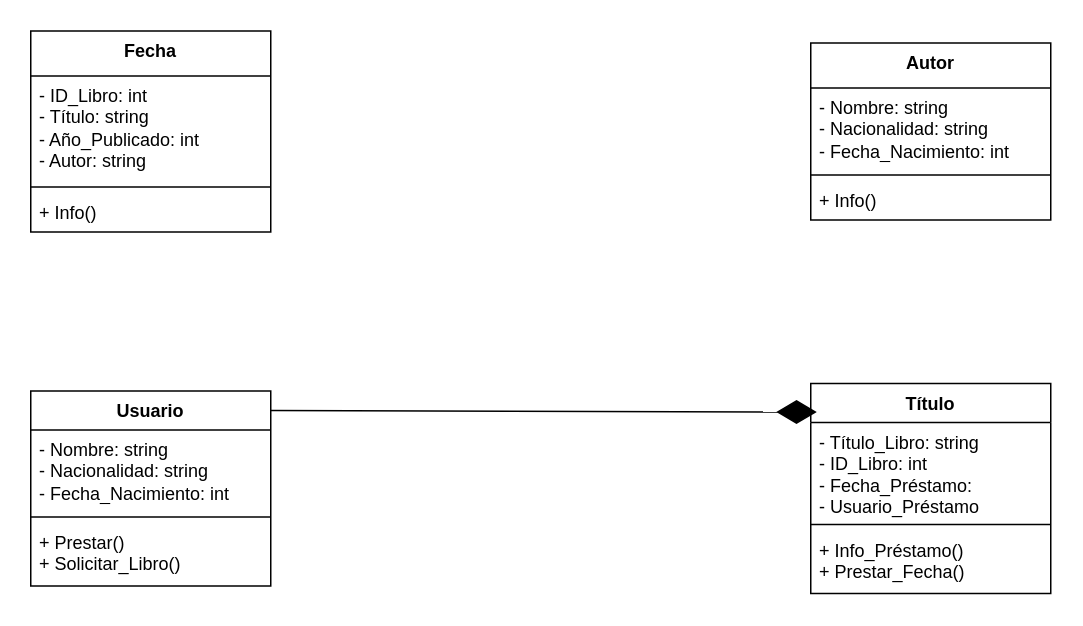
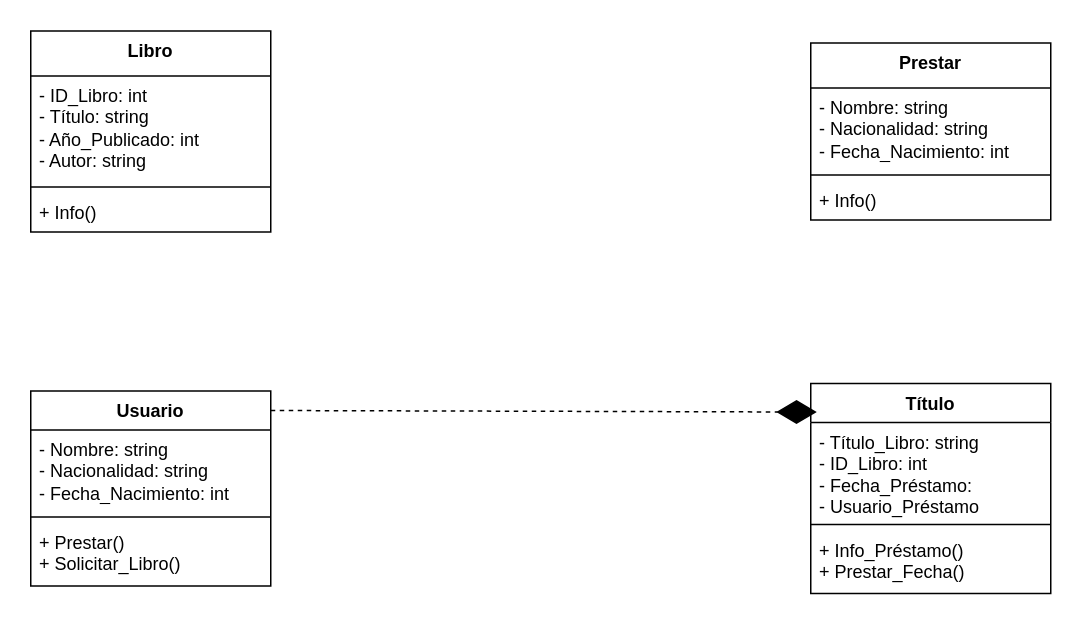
node "Fecha": label "Fecha" -> "Libro"
node "Autor": label "Autor" -> "Prestar"
edge "Usuario" -> "Título": style solid -> dashed
